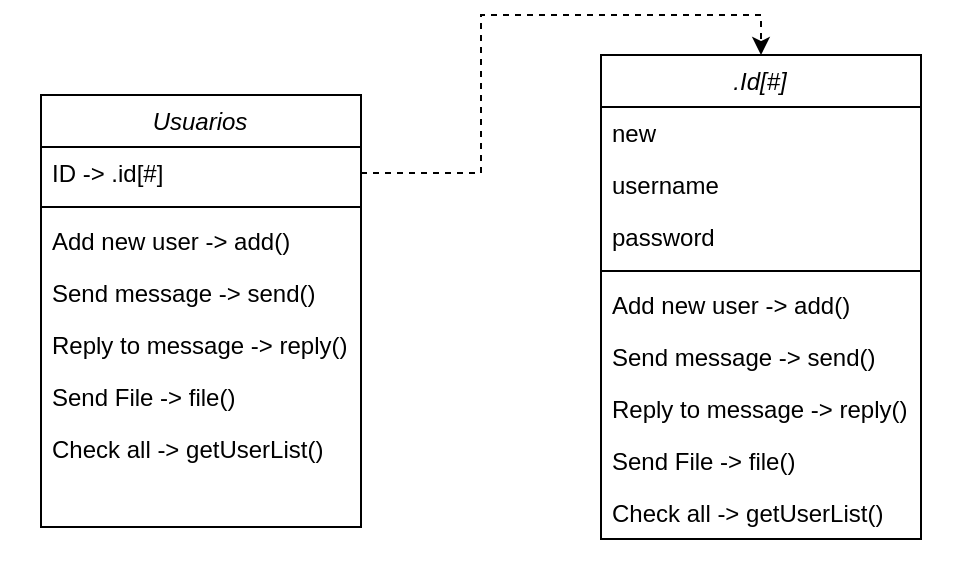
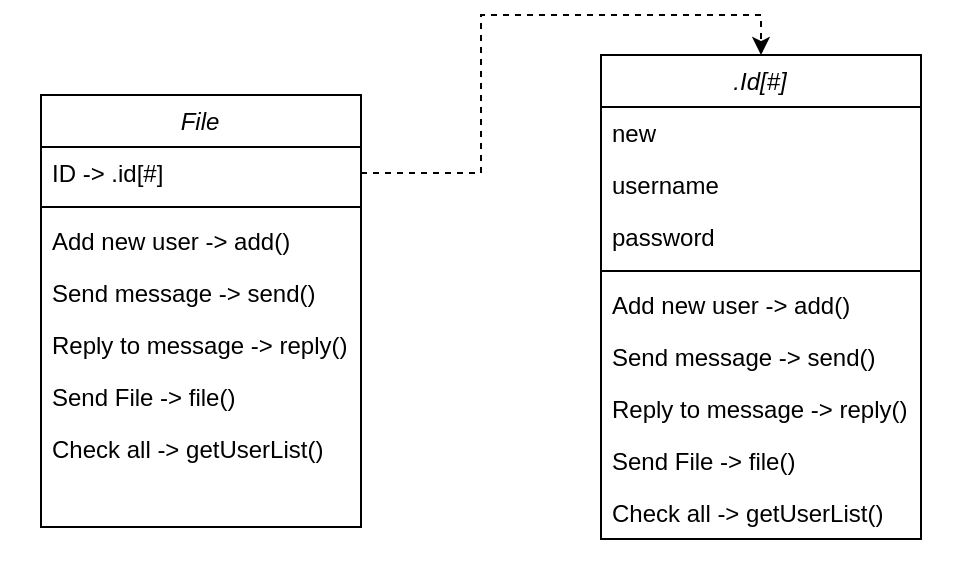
node "Usuarios": label "Usuarios" -> "File"
